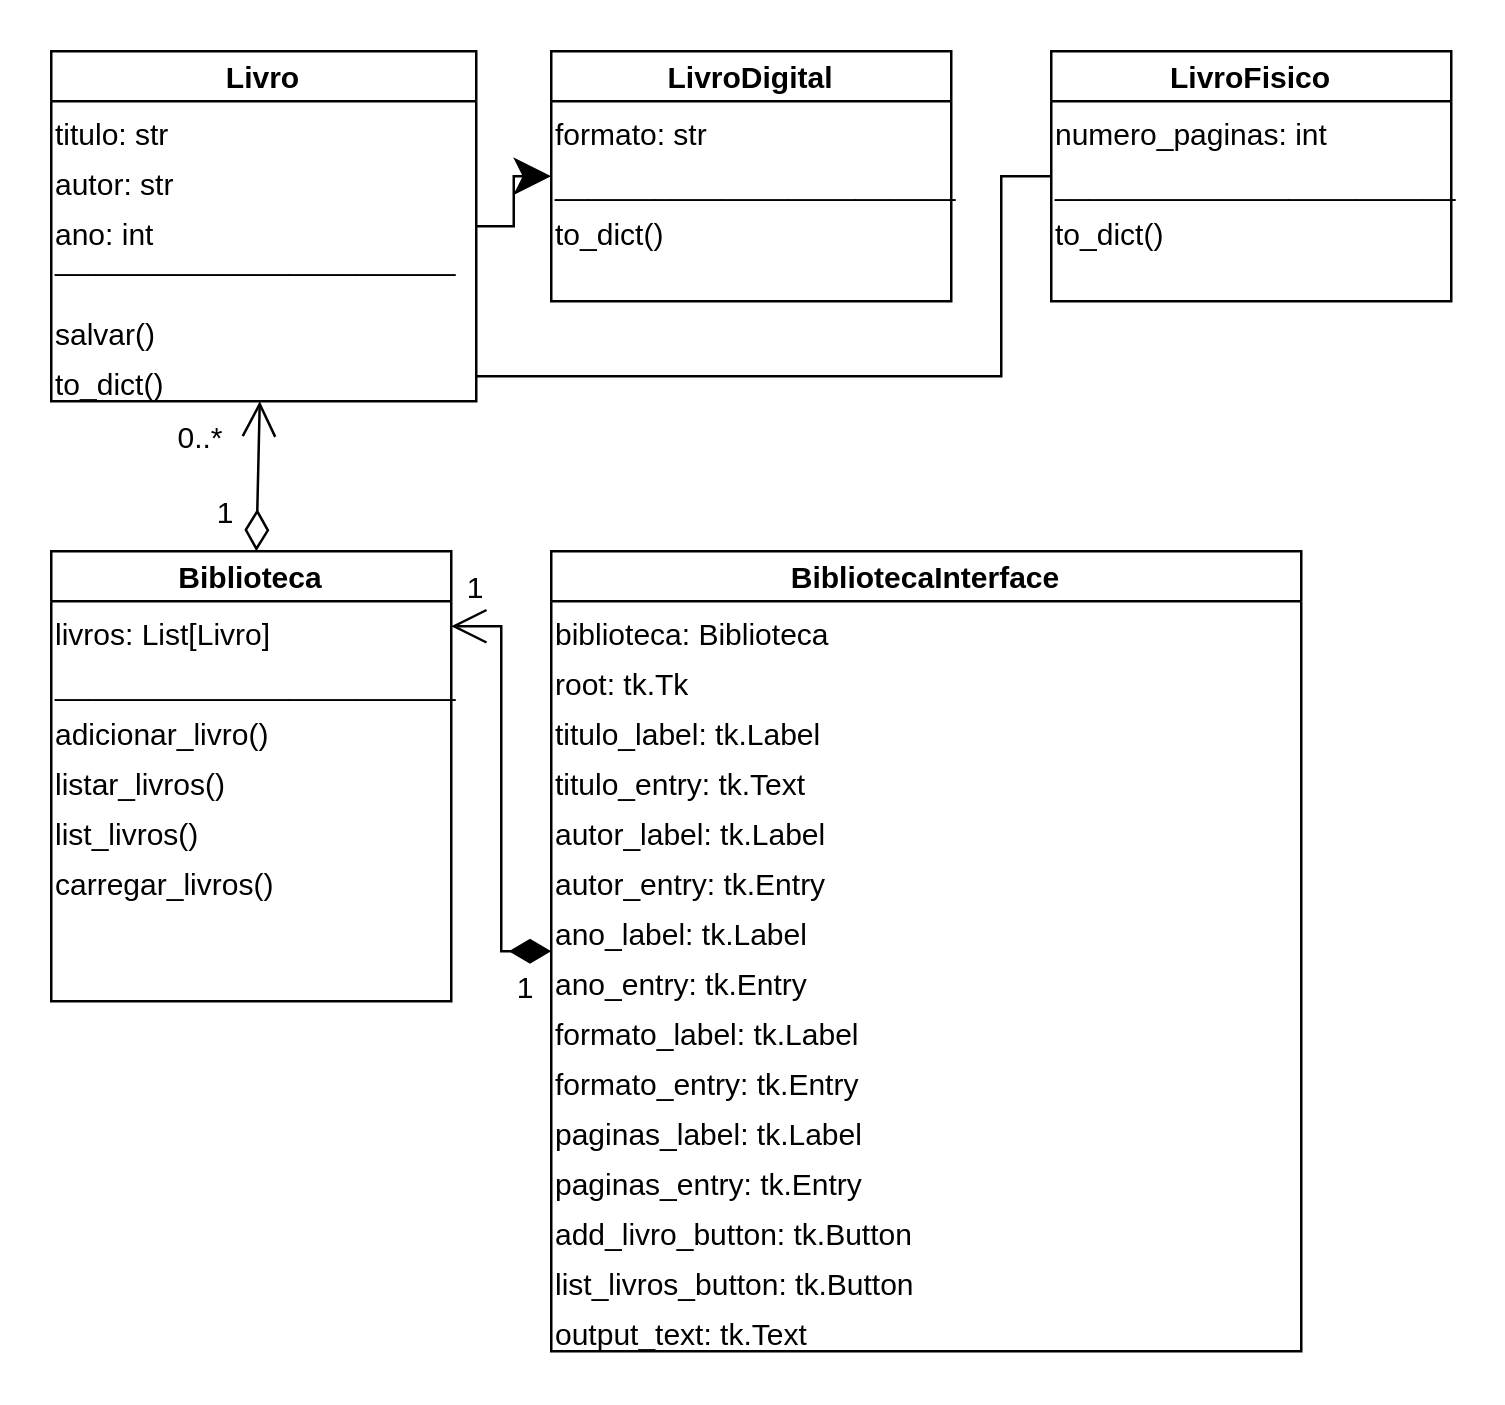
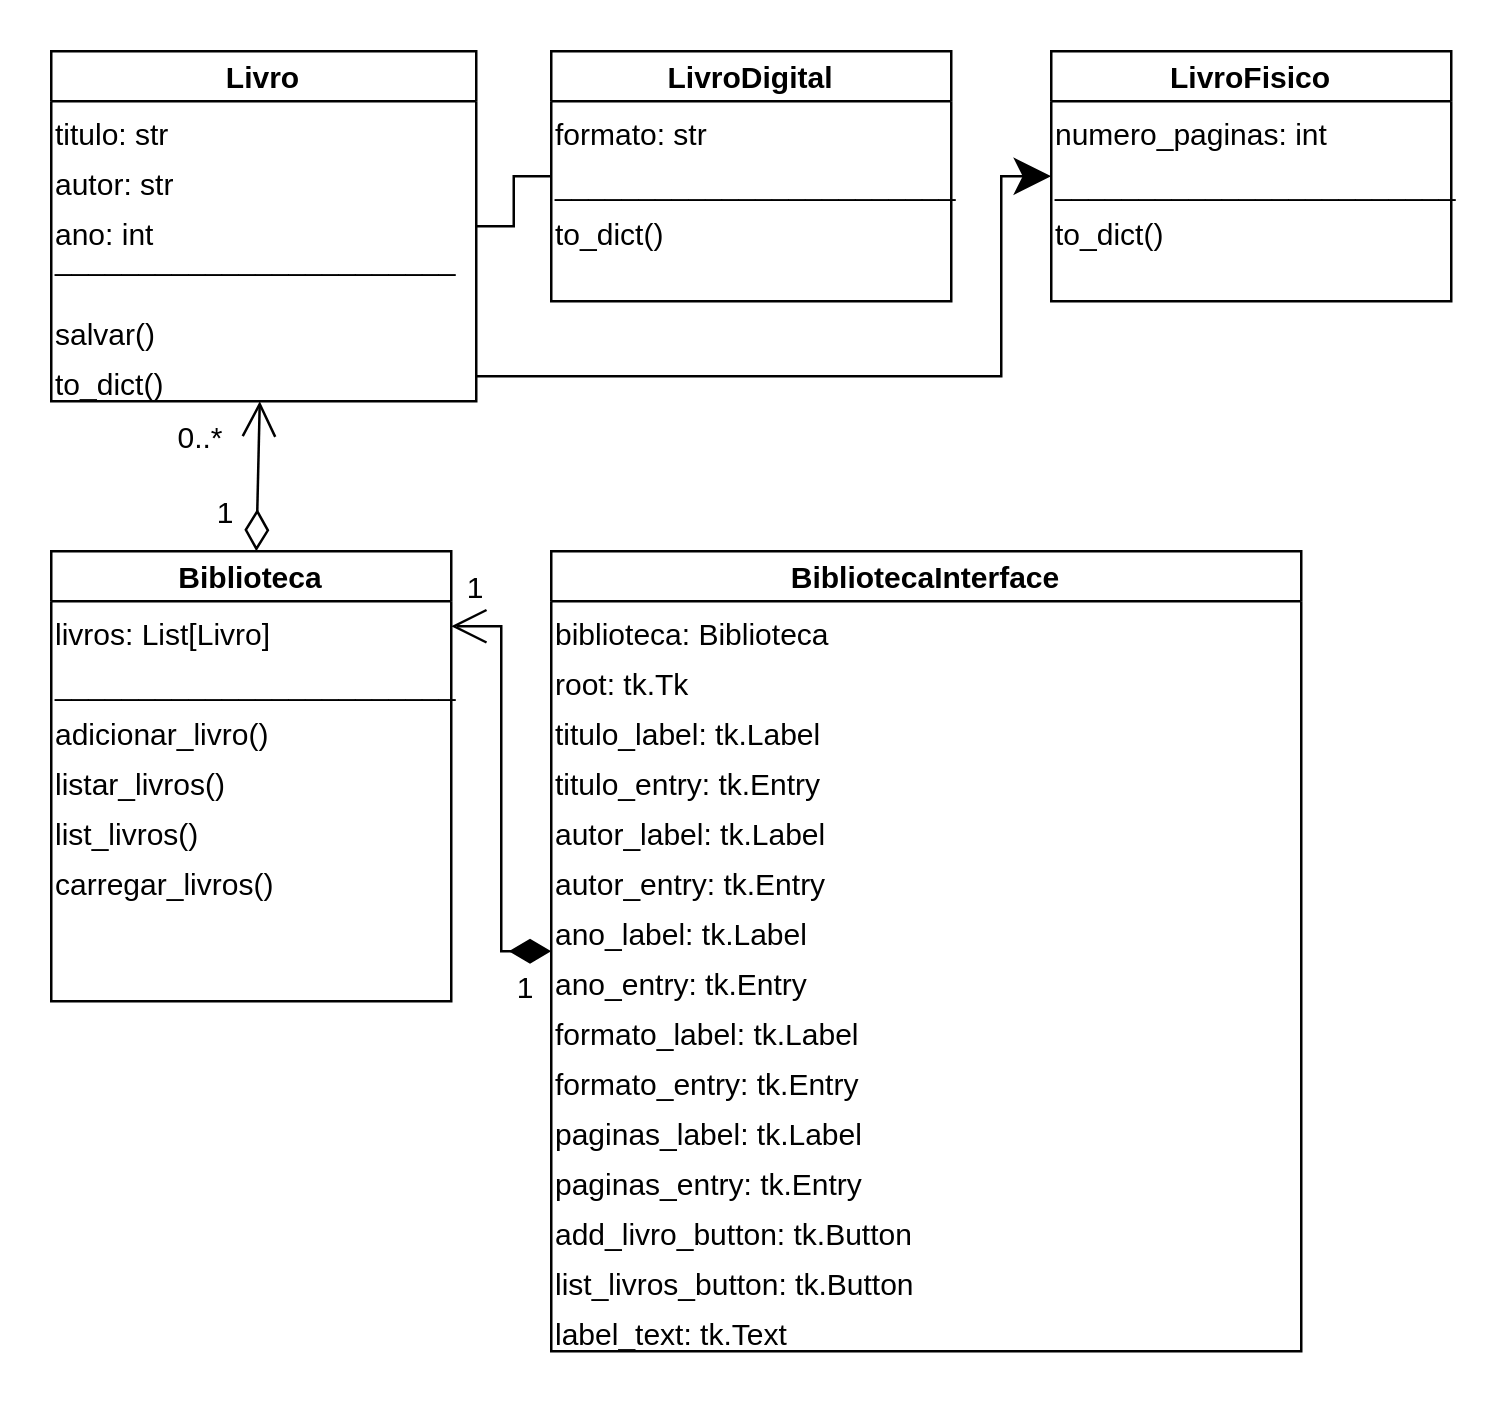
edge "Livro" -> "LivroDigital": arrowhead classic -> none
edge "LivroFisico" -- "Livro": arrowhead none -> classic
node "titulo_entry: tk.Text": label "titulo_entry: tk.Text" -> "titulo_entry: tk.Entry"
node "output_text: tk.Text": label "output_text: tk.Text" -> "label_text: tk.Text"
